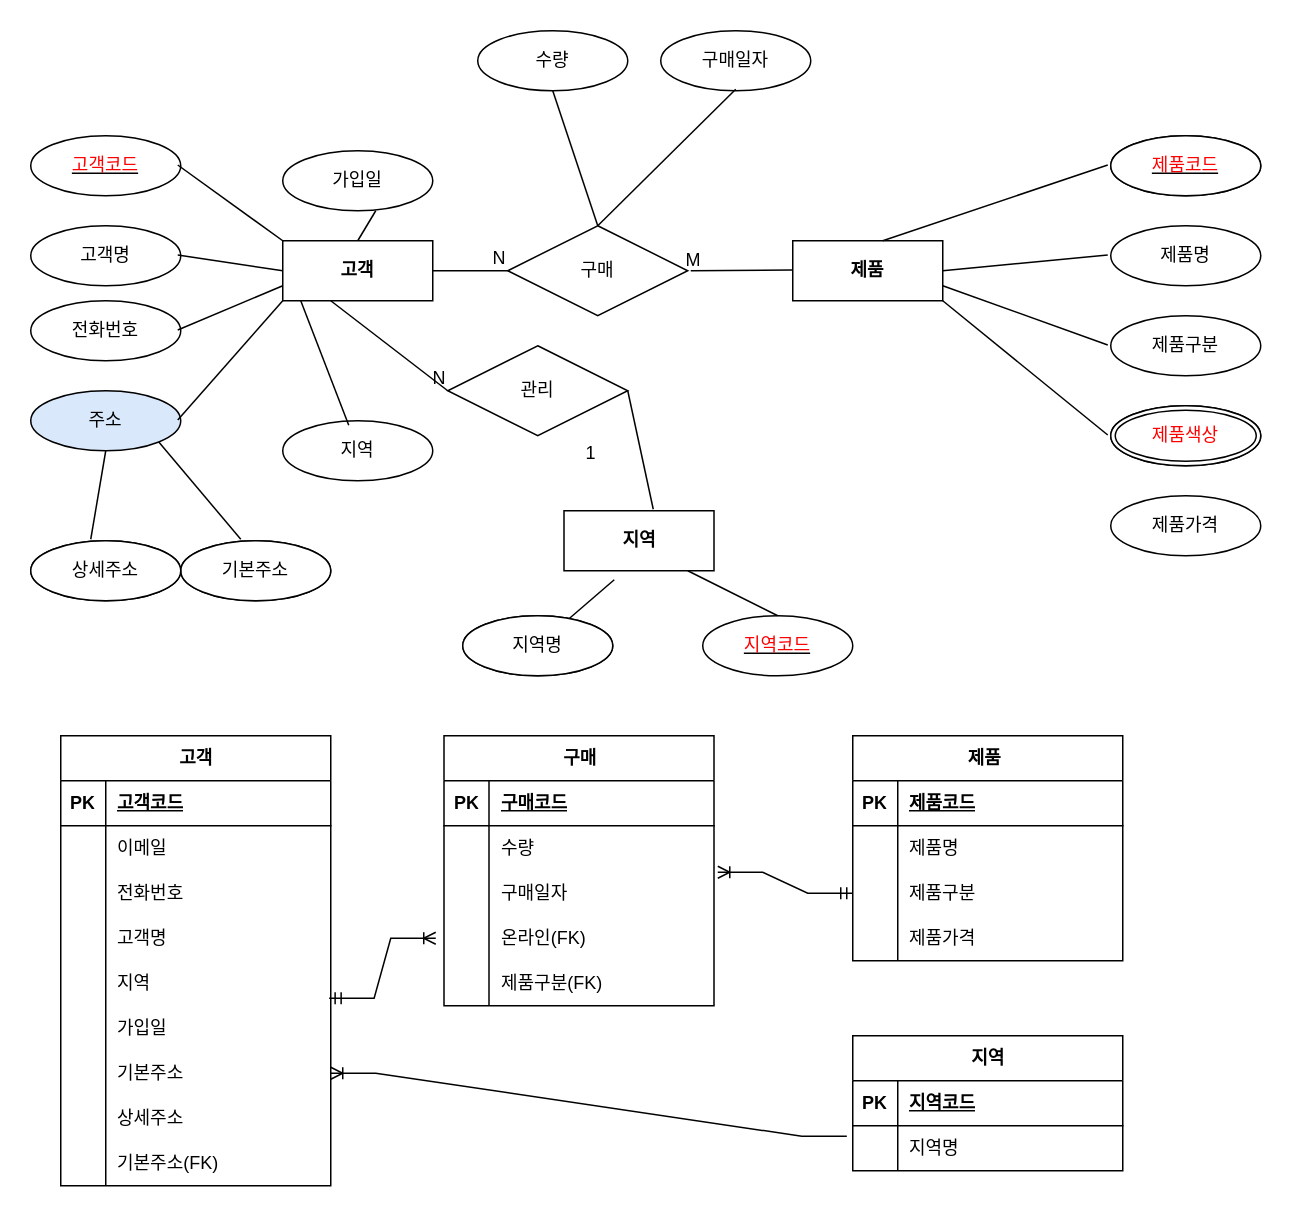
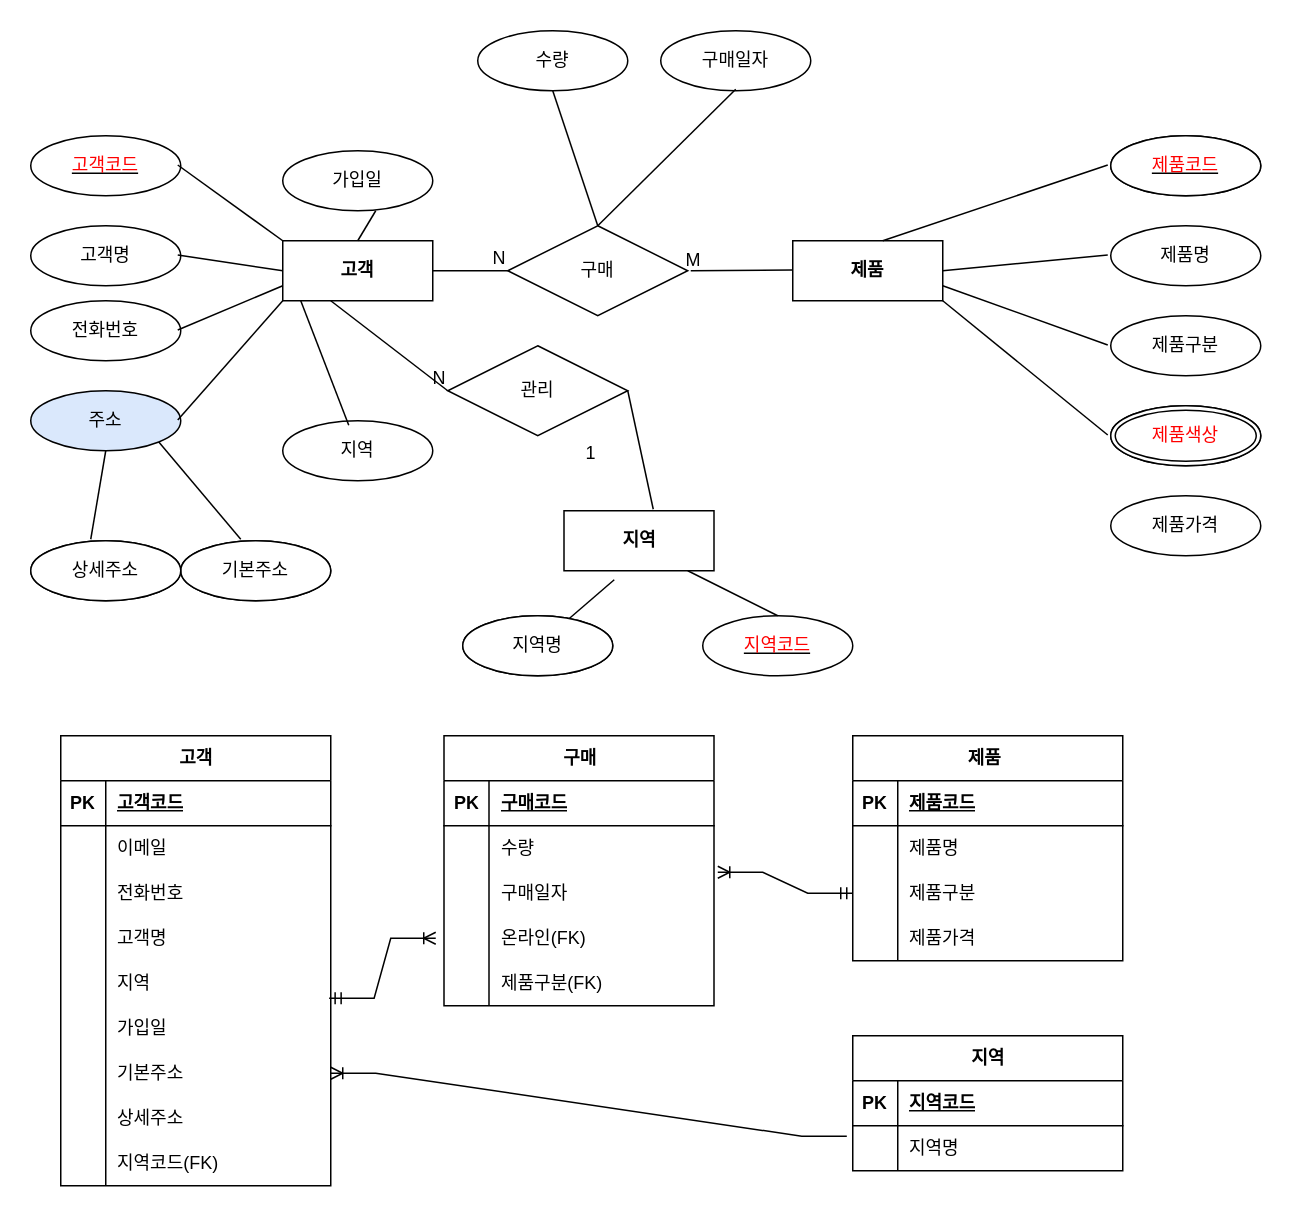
node "기본주소(FK)": label "기본주소(FK)" -> "지역코드(FK)"
